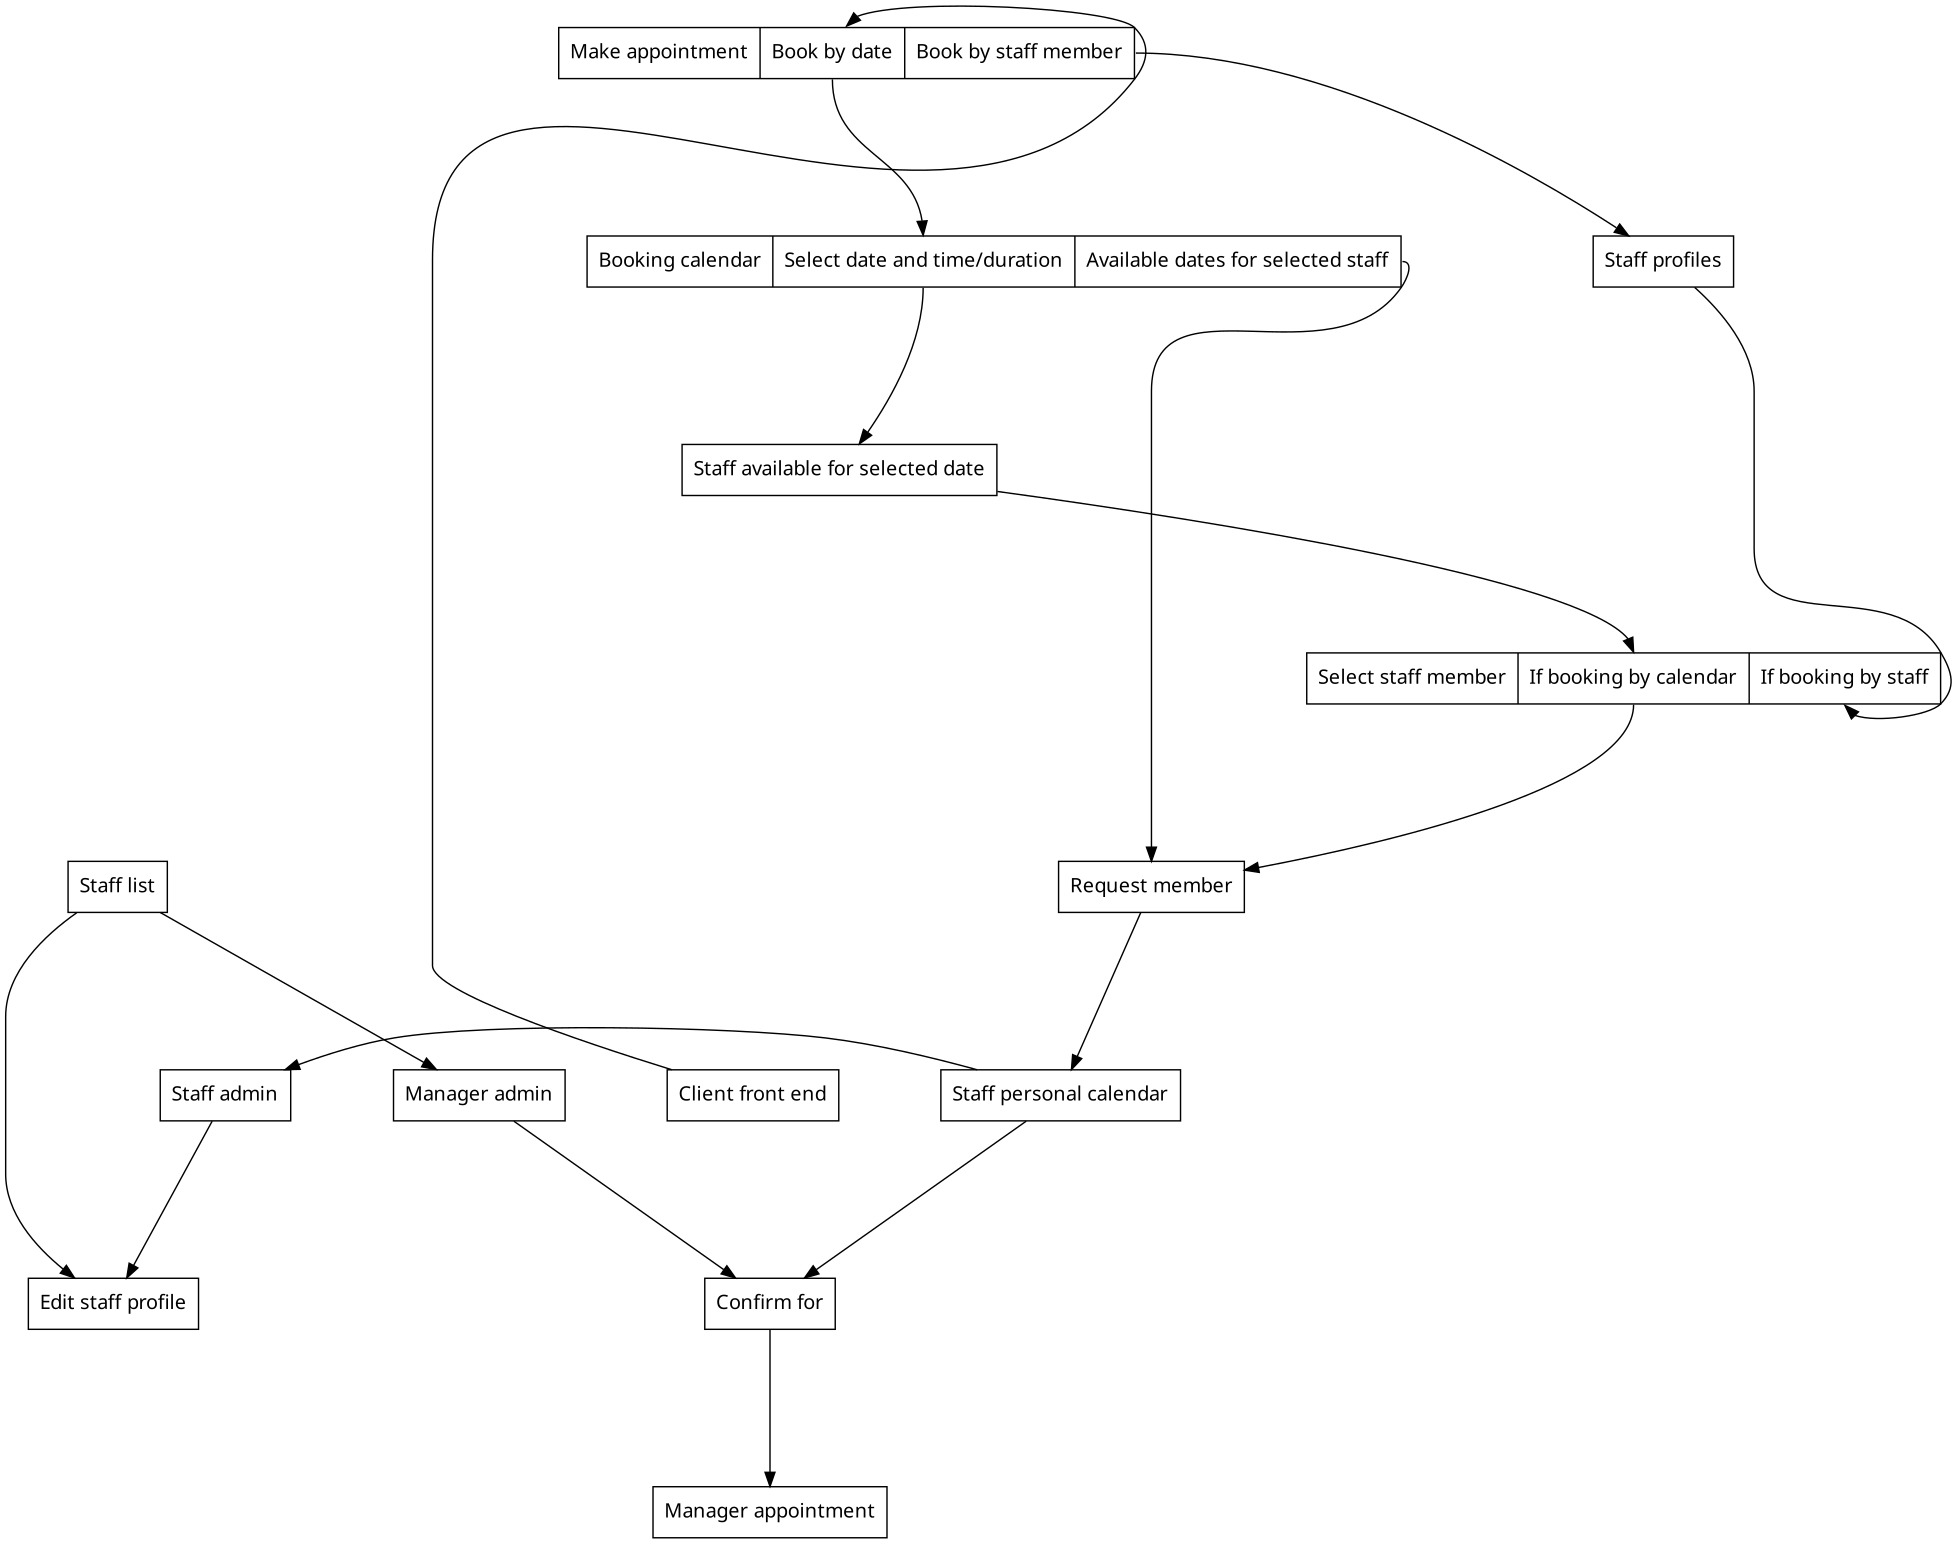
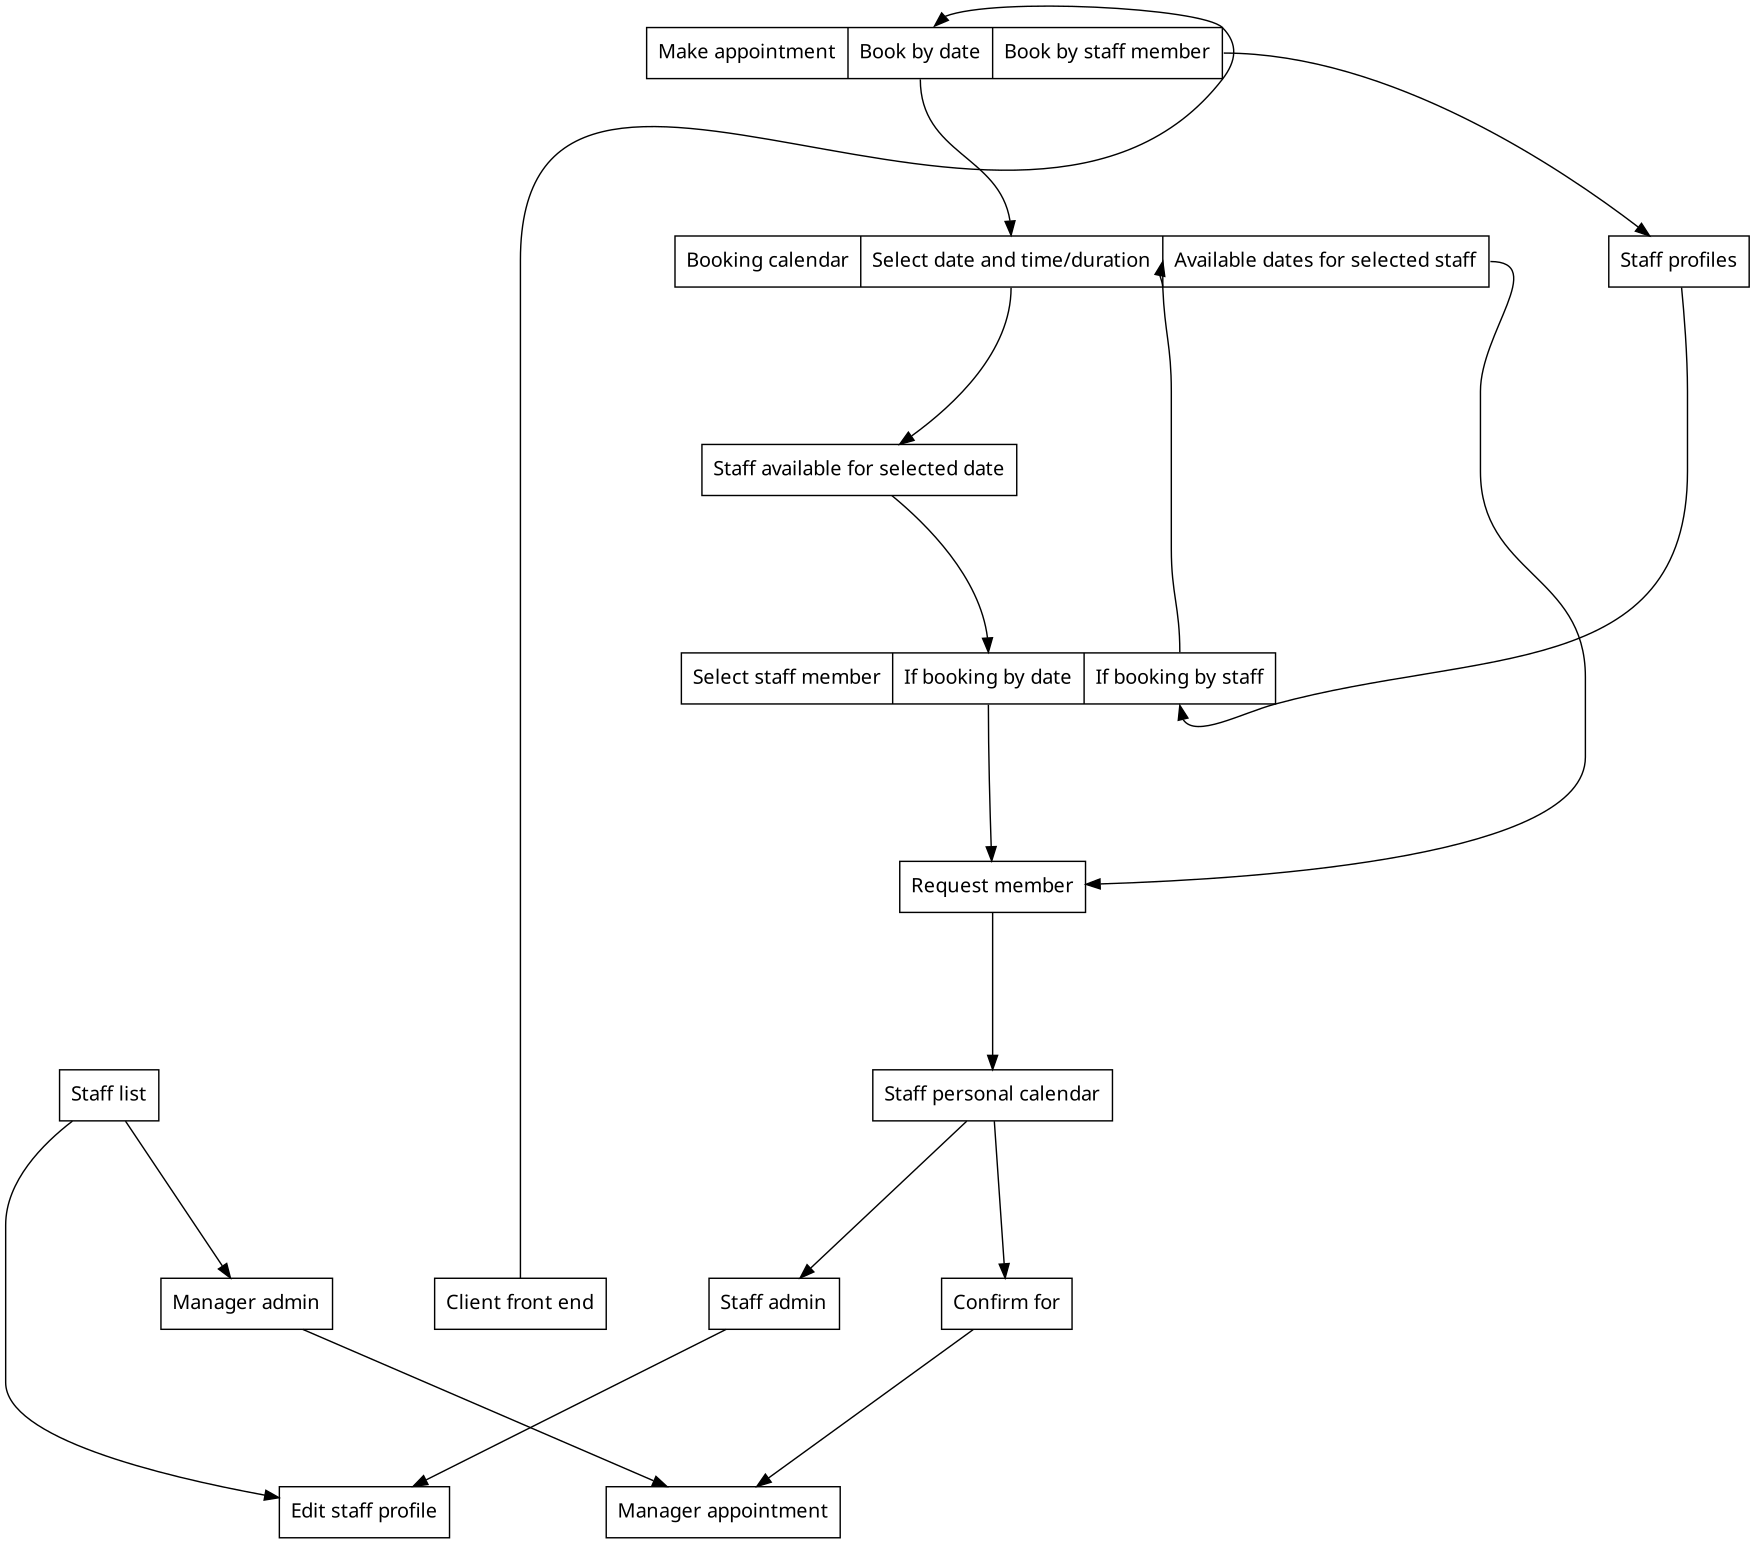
edge "Select staff member" -> "Booking calendar": added
node "Select staff member": text "If booking by calendar" -> "If booking by date"
edge "Manager admin" -> "Confirm for": now "Manager admin" -> "Manager appointment"
